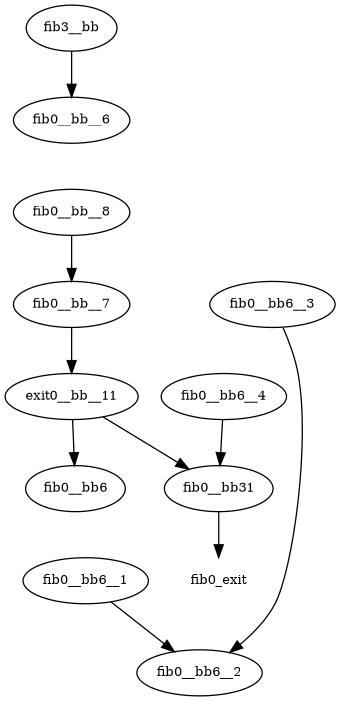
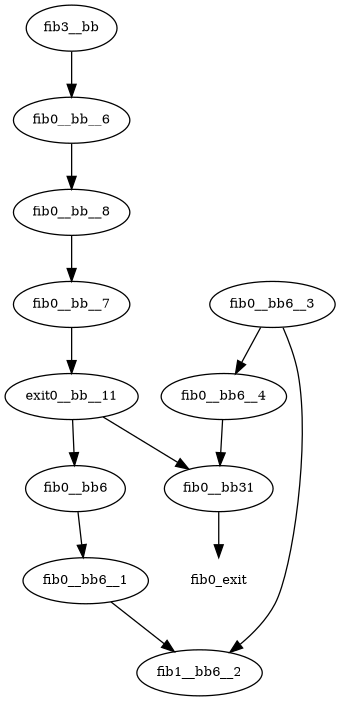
edge "fib0__bb__6" -> "fib0__bb__8": added
edge "fib0__bb6__3" -> "fib0__bb6__4": added
edge "fib0__bb6" -> "fib0__bb6__1": added
node "fib0__bb6__2": label "fib0__bb6__2" -> "fib1__bb6__2"
